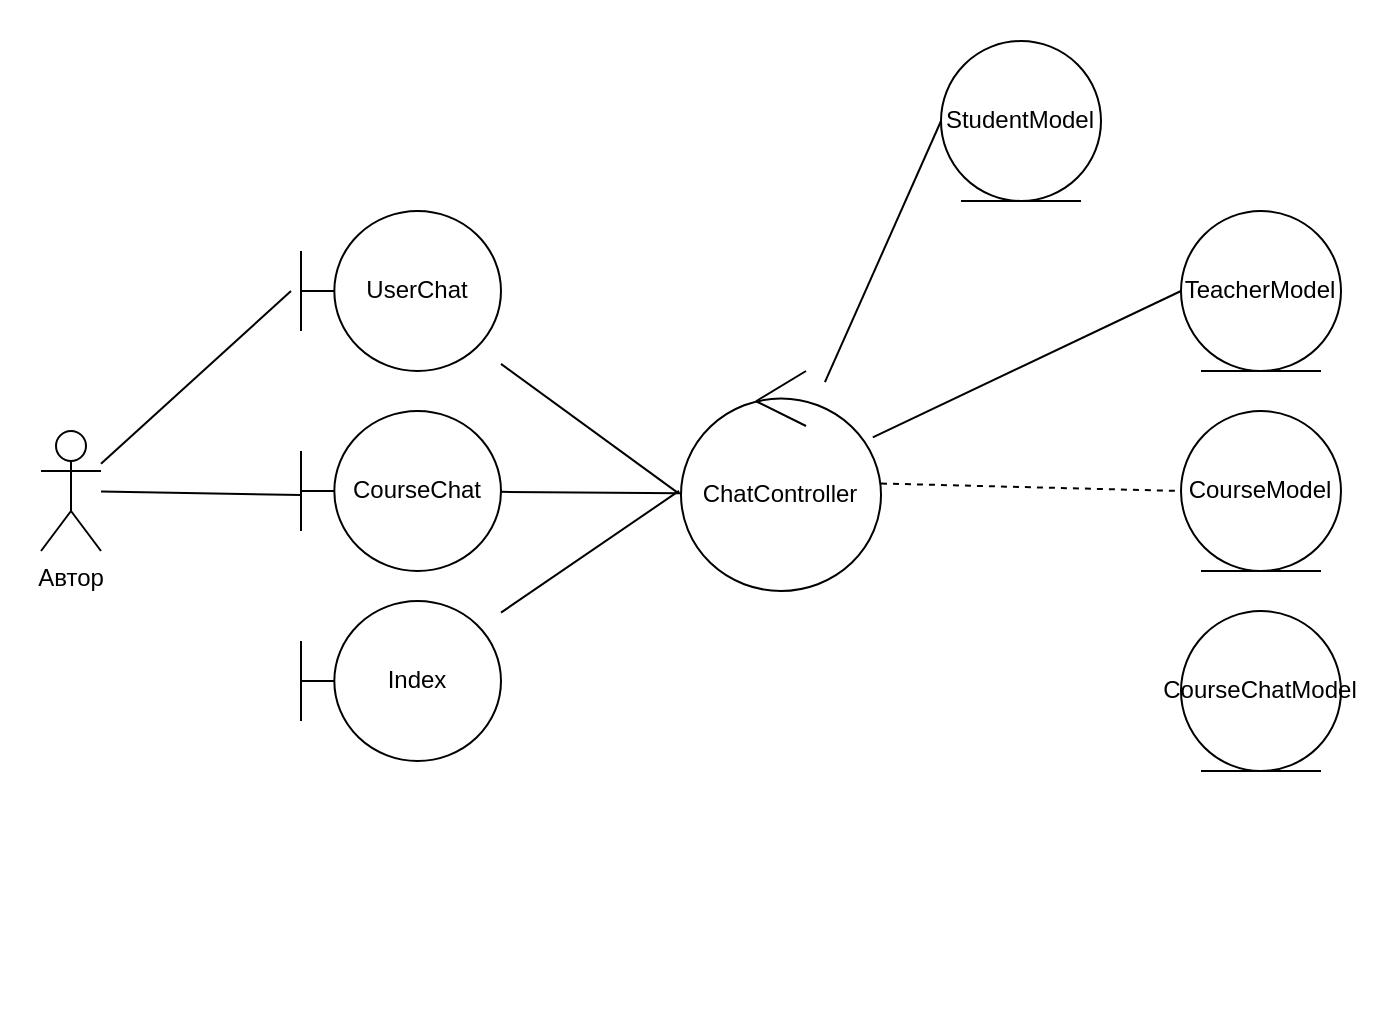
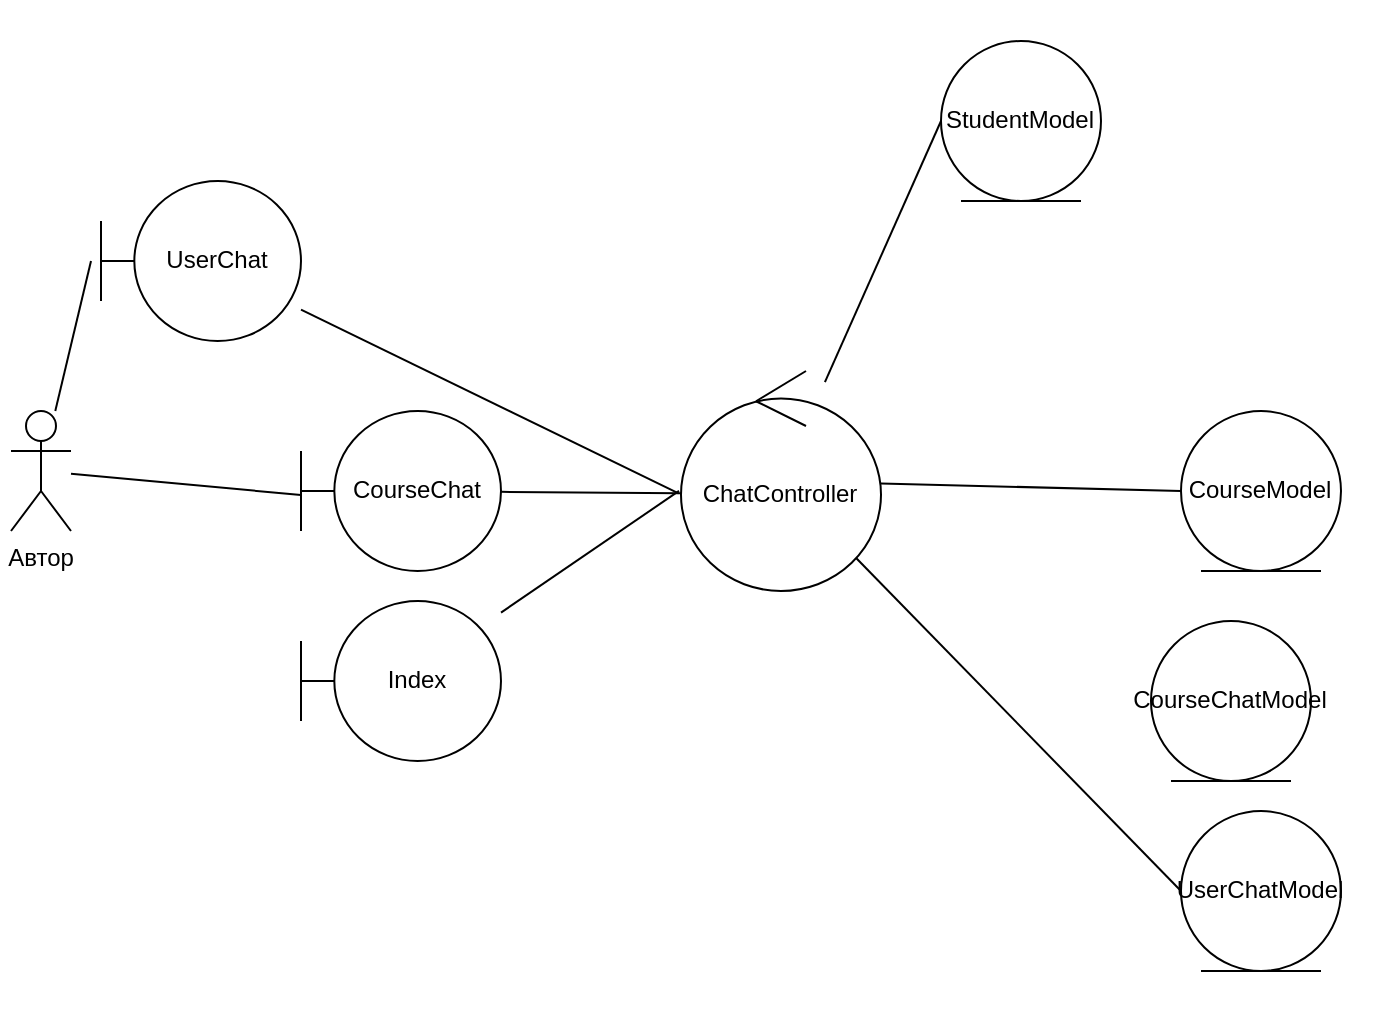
node "UserChat": moved (401, 291) -> (201, 261)
node "TeacherModel": removed
edge "TeacherModel" -- "ChatController": removed
edge "ChatController" -- "CourseModel": style dashed -> solid
node "Автор": moved (71, 491) -> (41, 471)
node "CourseChatModel": moved (1261, 691) -> (1231, 701)
edge "ChatController" -- "UserChatModel": added
node "UserChatModel": added
